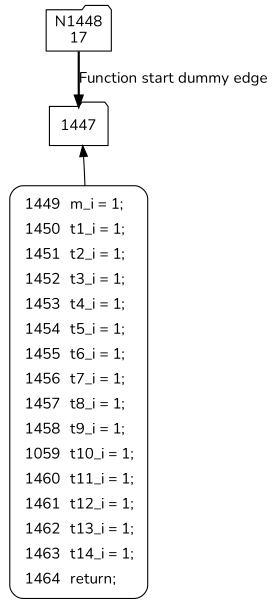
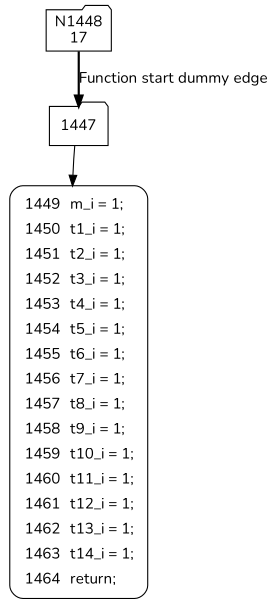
edge "1449" -> "1447": reversed
node "1449": text "1059" -> "1459"
